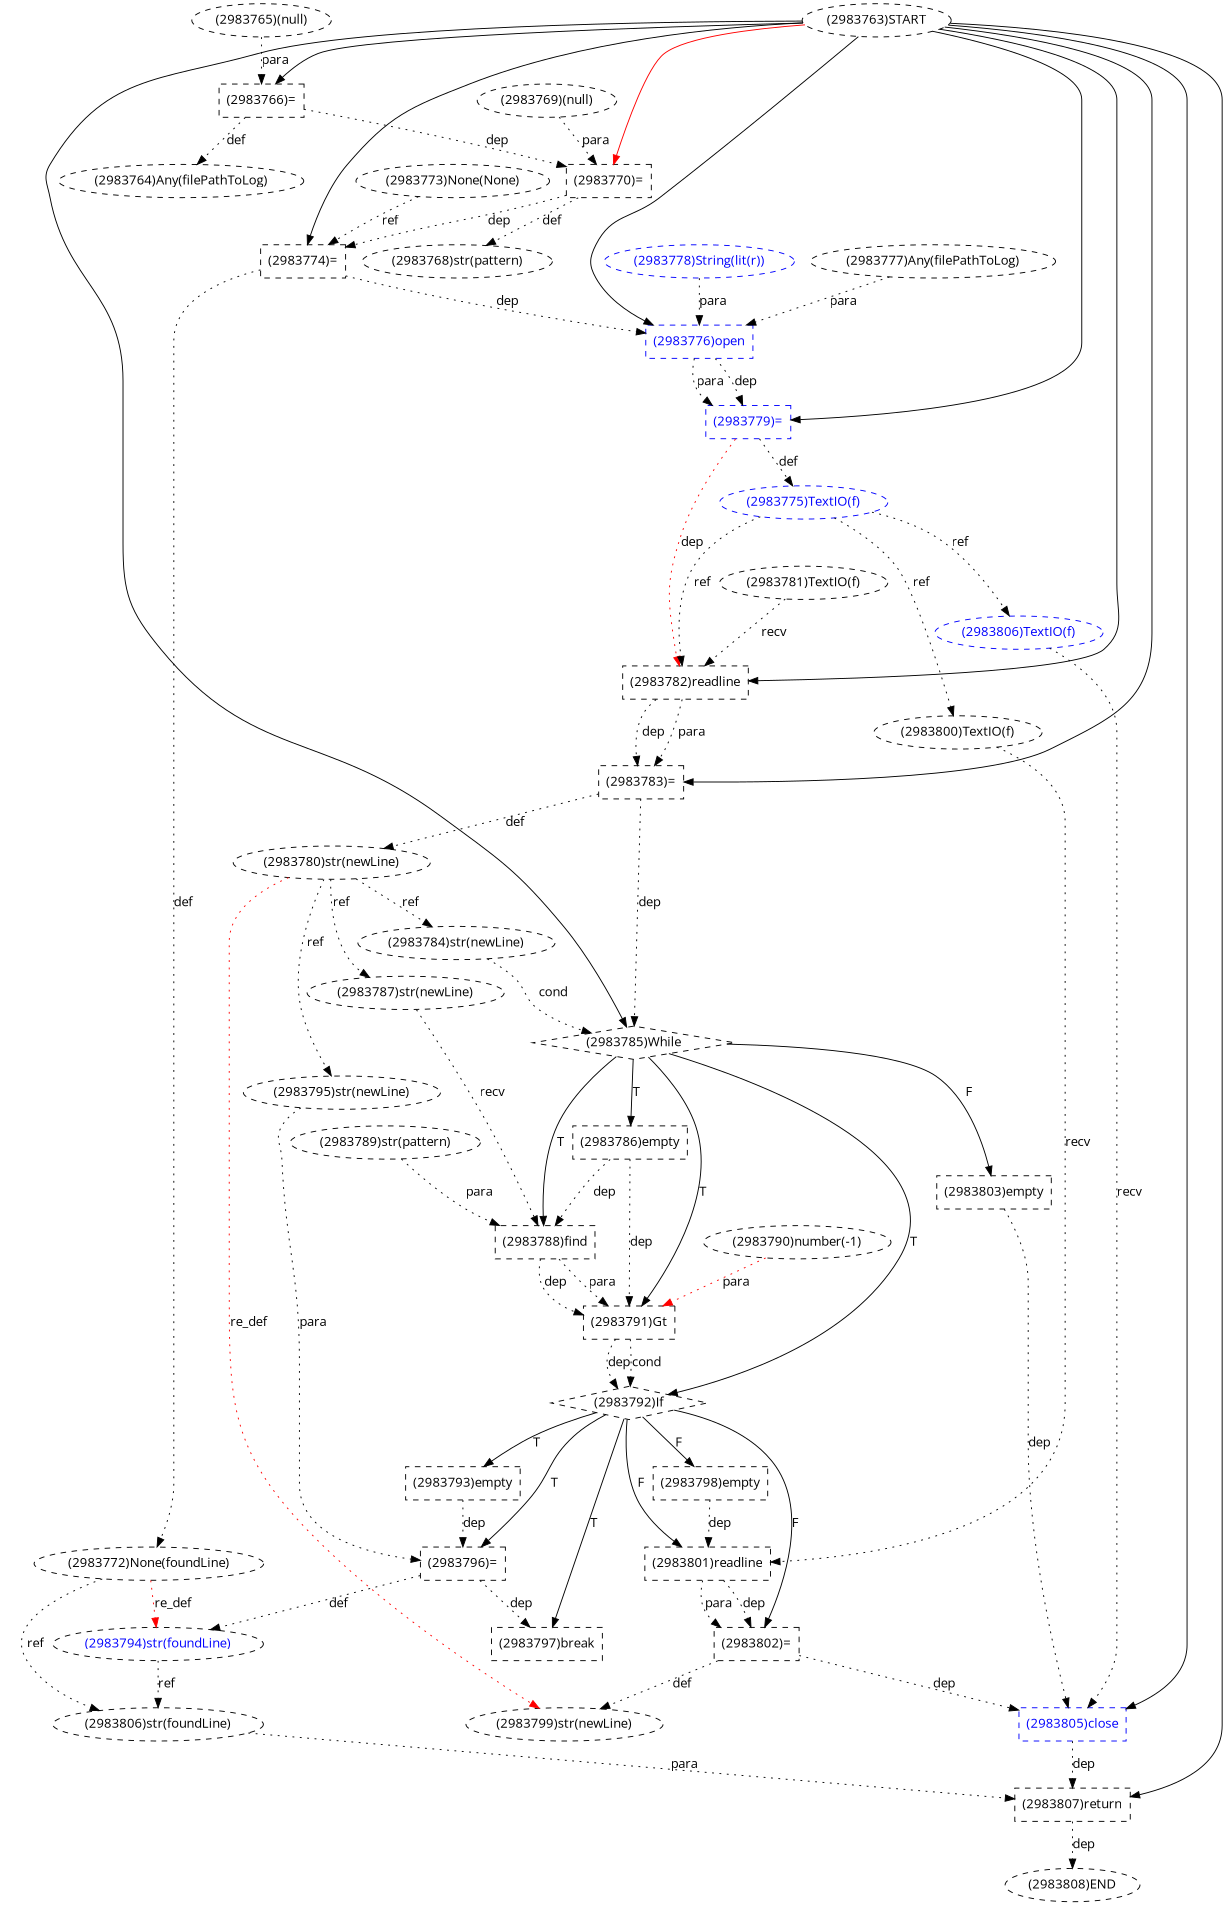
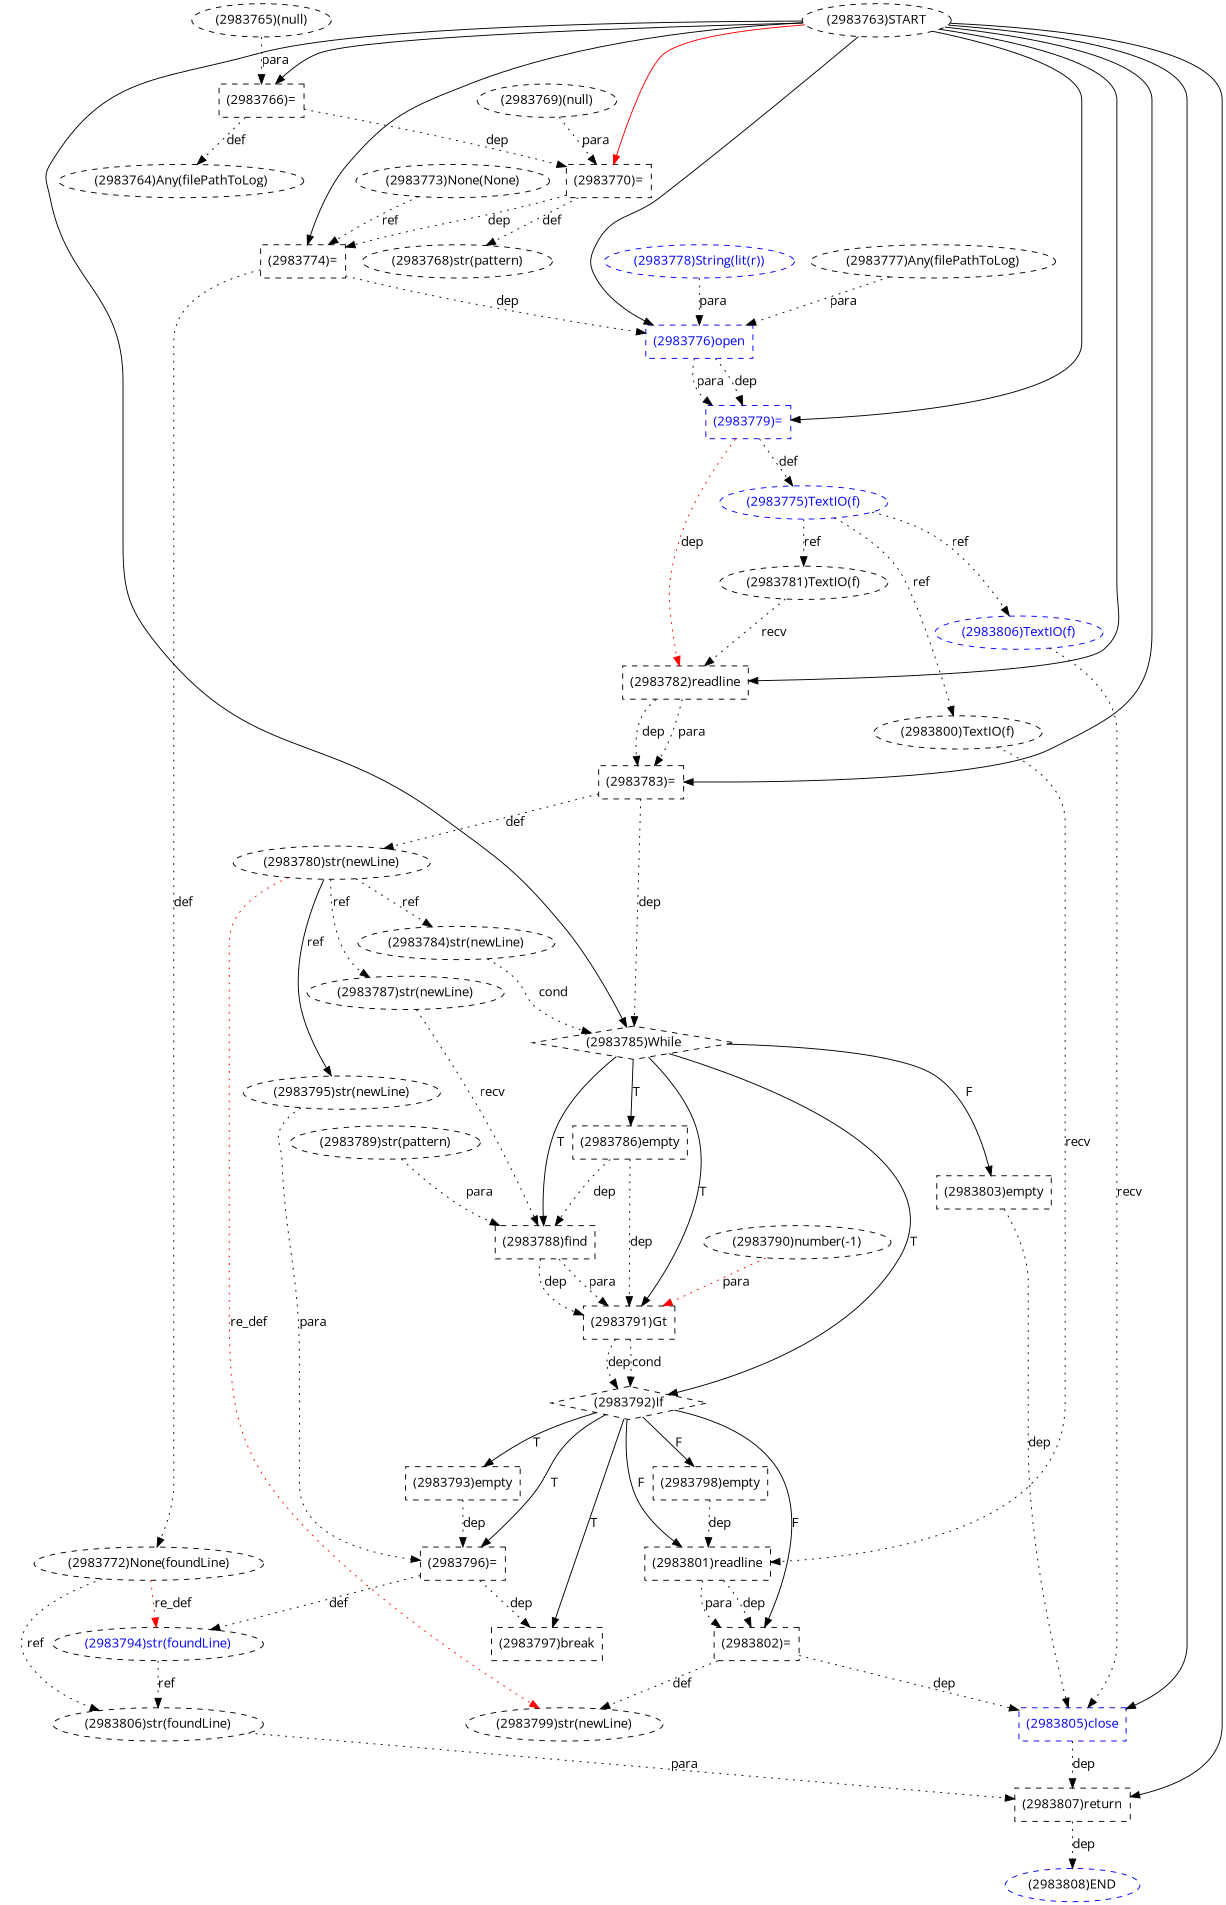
edge "(2983775)TextIO(f)" -> "(2983782)readline": now "(2983775)TextIO(f)" -> "(2983781)TextIO(f)"
edge "(2983780)str(newLine)" -> "(2983795)str(newLine)": style dotted -> solid
node "(2983808)END": color black -> blue
